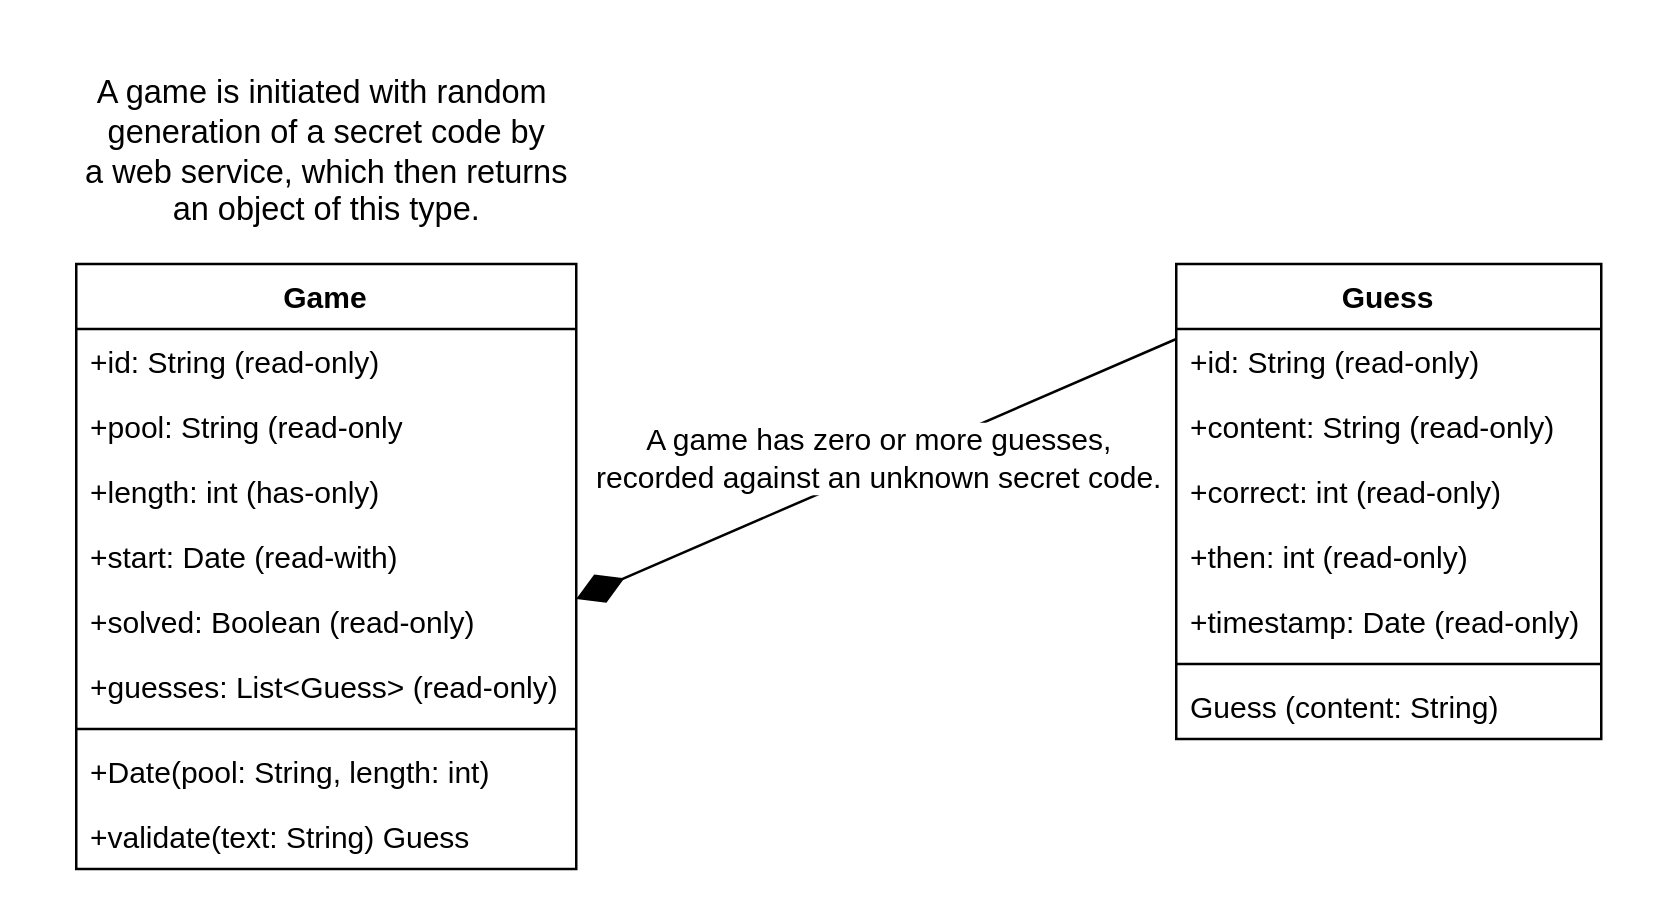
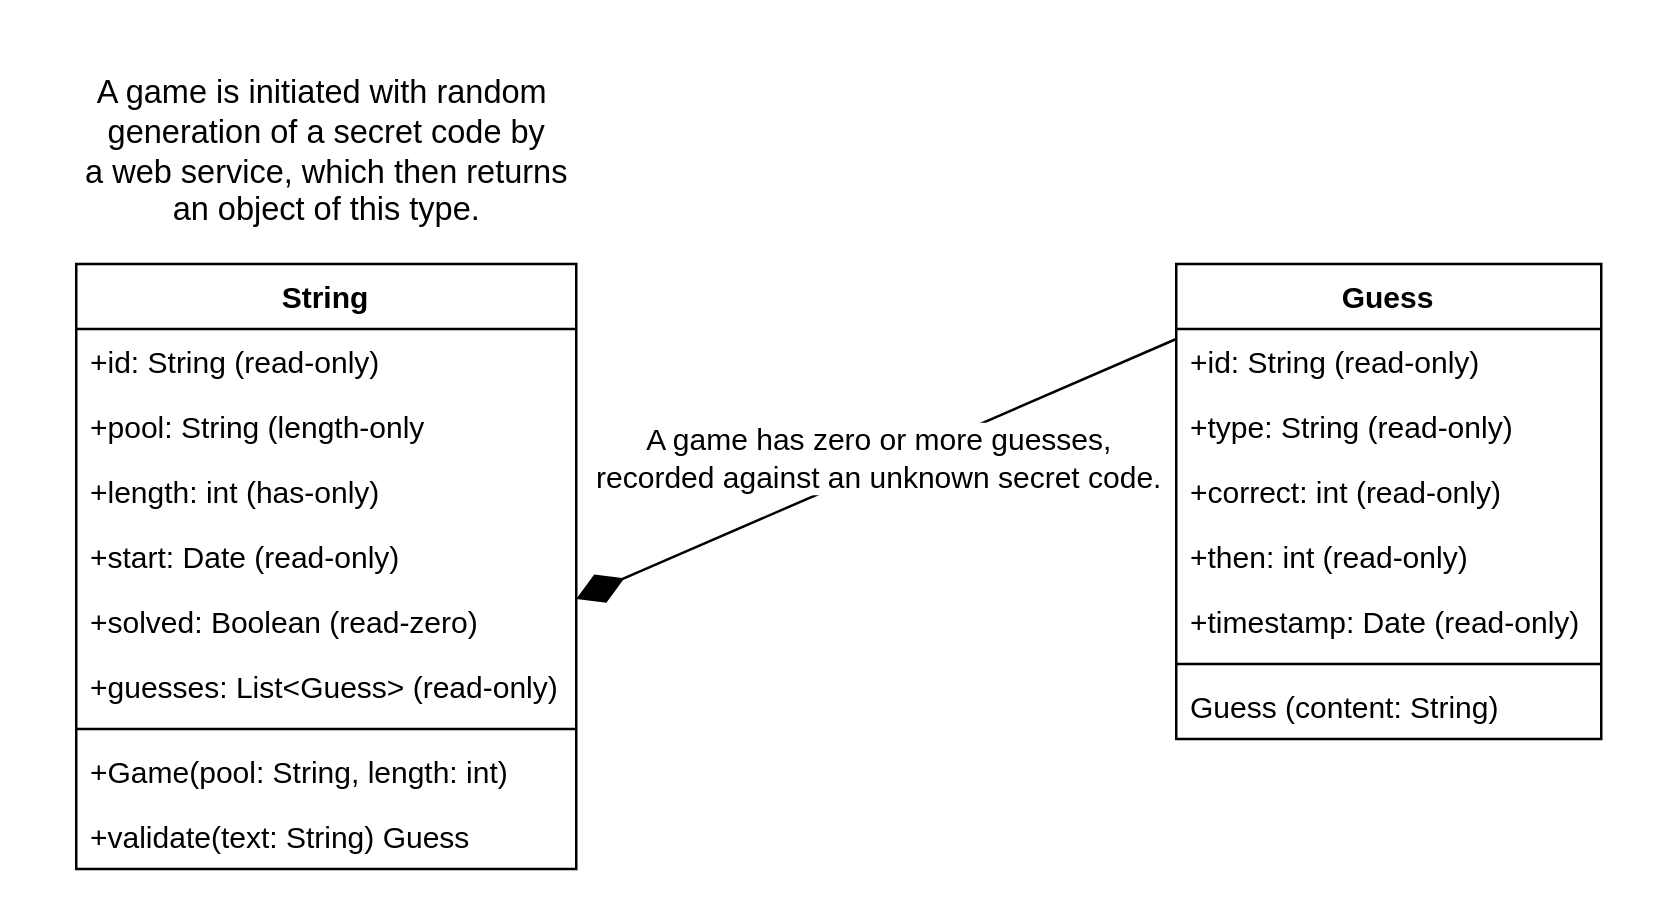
node "Game": label "Game" -> "String"
node "+pool: String (read-only": label "+pool: String (read-only" -> "+pool: String (length-only"
node "+content: String (read-only)": label "+content: String (read-only)" -> "+type: String (read-only)"
node "+start: Date (read-with)": label "+start: Date (read-with)" -> "+start: Date (read-only)"
node "+solved: Boolean (read-only)": label "+solved: Boolean (read-only)" -> "+solved: Boolean (read-zero)"
node "+Date(pool: String, length: int)": label "+Date(pool: String, length: int)" -> "+Game(pool: String, length: int)"
